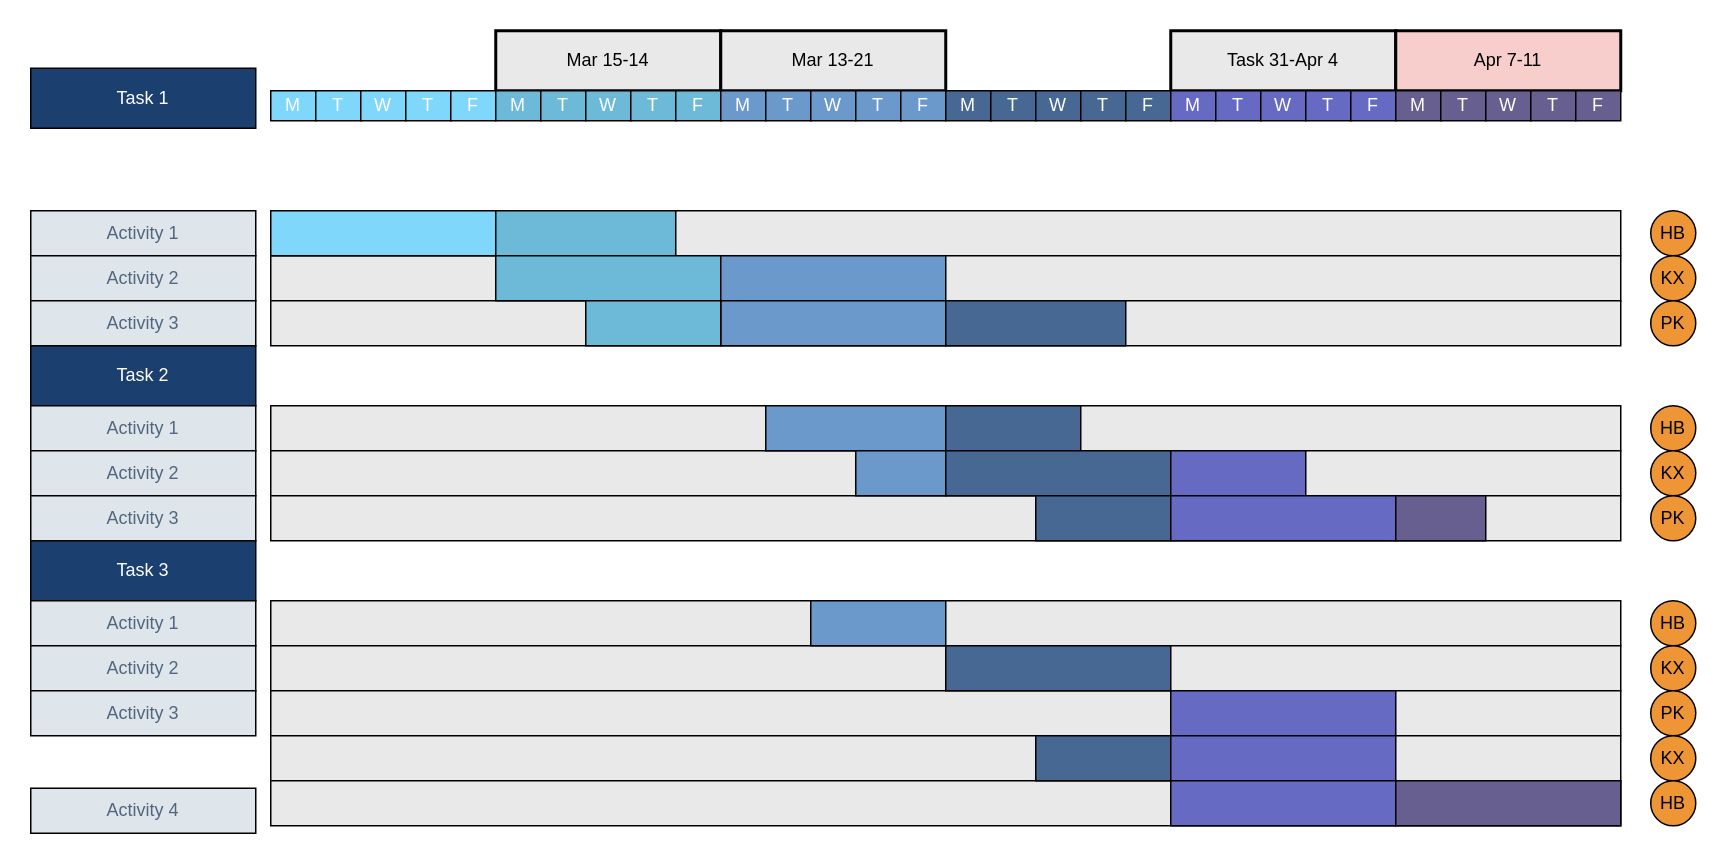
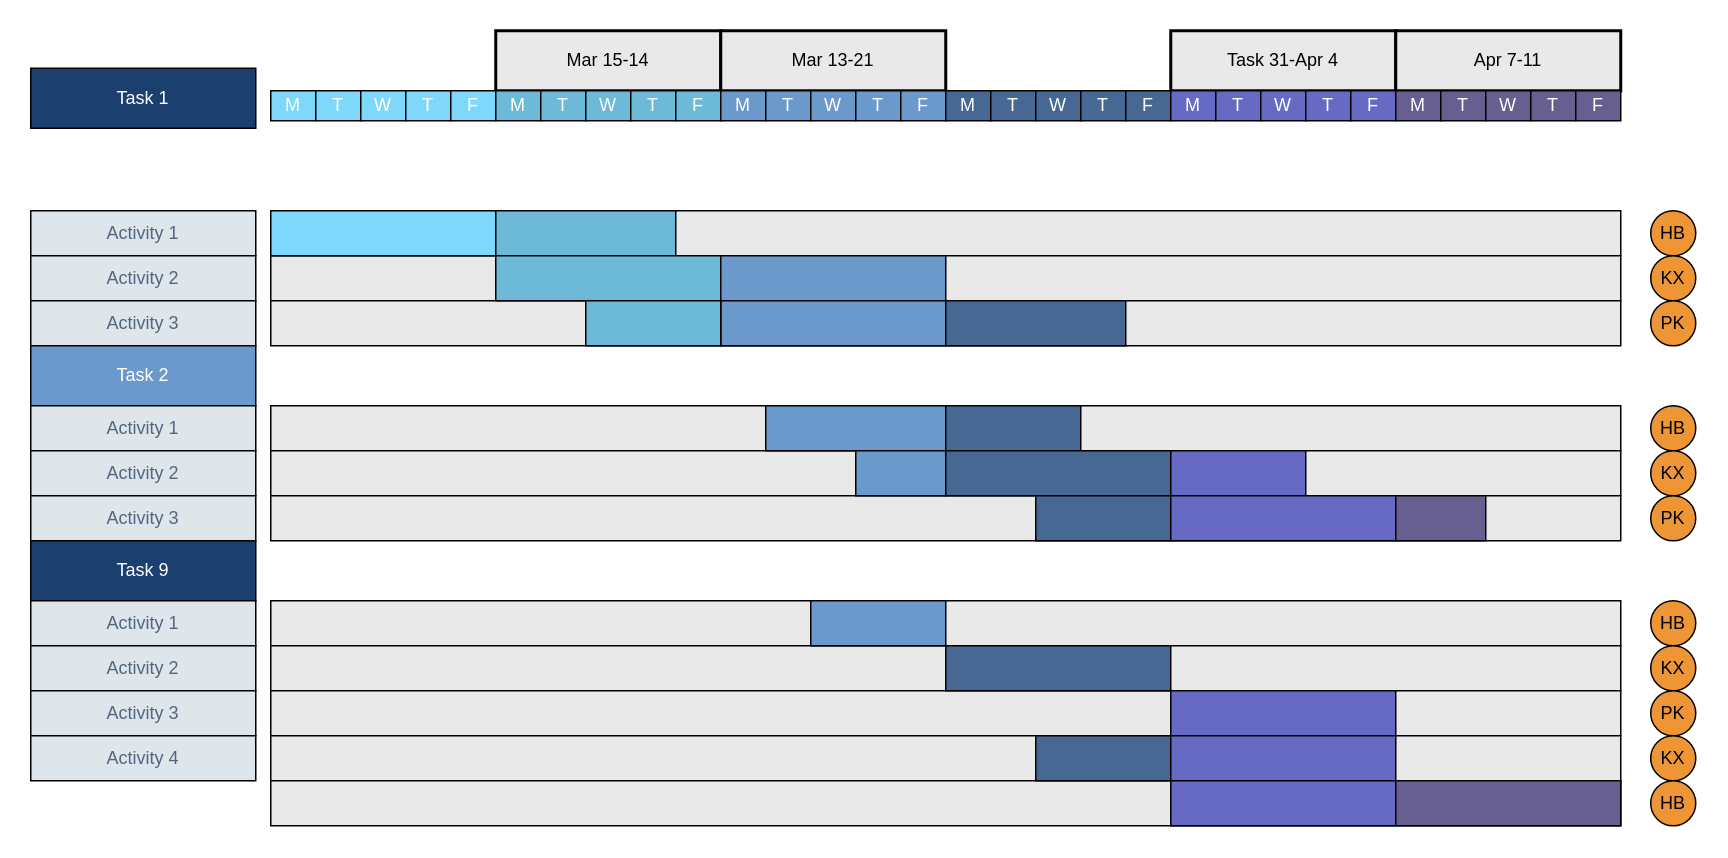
node "Apr 7-11": fillcolor #f8cecc -> #e9e9e9
node "Task 2": fillcolor #1b3f6f -> #6c99cb
node "Task 3": label "Task 3" -> "Task 9"
node "Activity 4": moved (143, 811) -> (143, 758)
